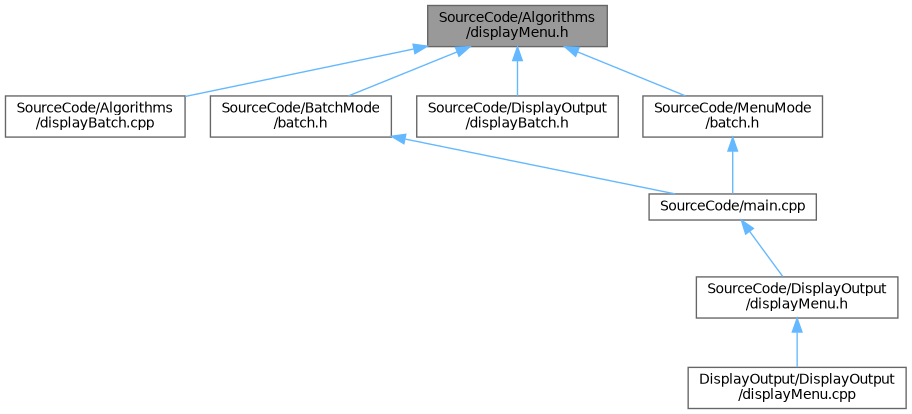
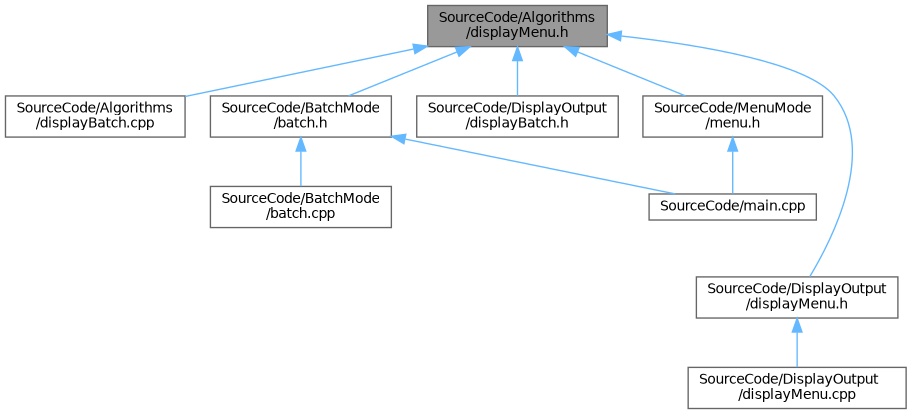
node "SourceCode/MenuMode /batch.h": label "SourceCode/MenuMode /batch.h" -> "SourceCode/MenuMode /menu.h"
node "SourceCode/BatchMode /batch.cpp": added
edge "SourceCode/DisplayOutput /displayMenu.h" -> "SourceCode/main.cpp": now "SourceCode/DisplayOutput /displayMenu.h" -> "SourceCode/Algorithms /displayMenu.h"
node "DisplayOutput/DisplayOutput /displayMenu.cpp": label "DisplayOutput/DisplayOutput /displayMenu.cpp" -> "SourceCode/DisplayOutput /displayMenu.cpp"
